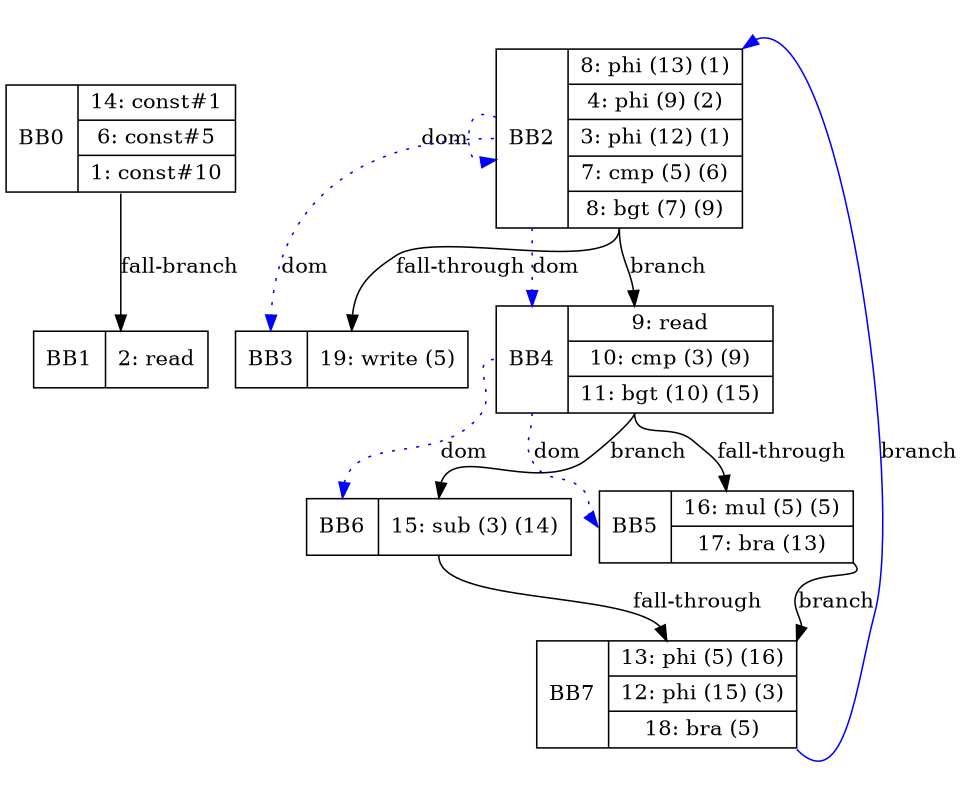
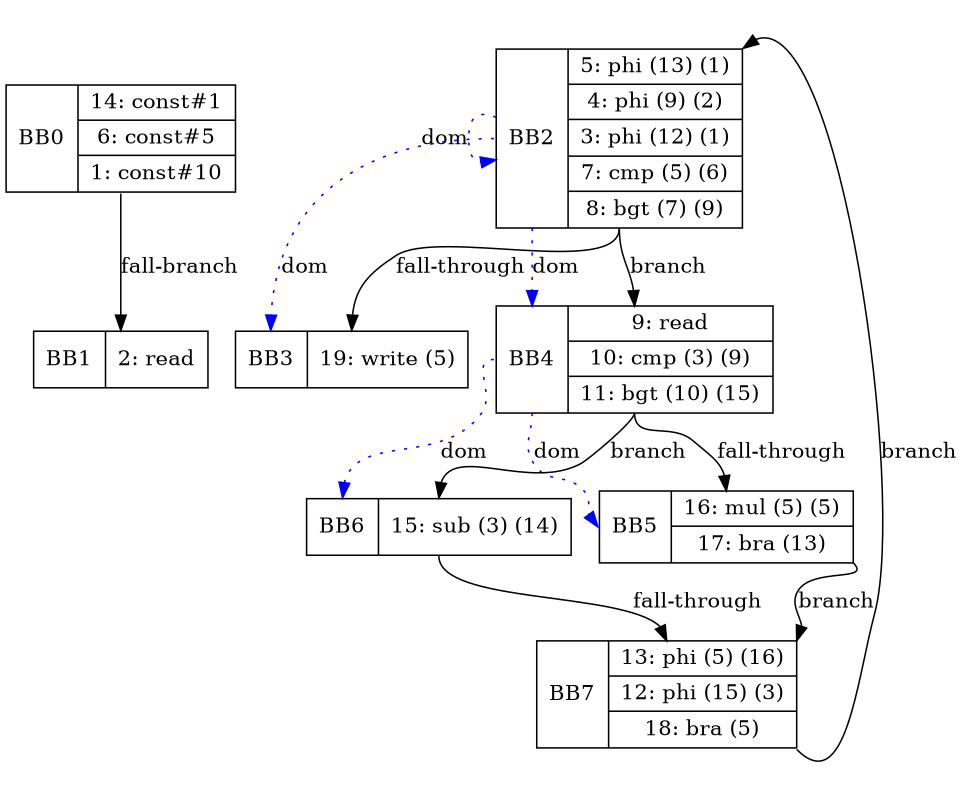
node "BB2": text "8: phi (13) (1)" -> "5: phi (13) (1)"
edge "BB7" -> "BB2": color blue -> black
